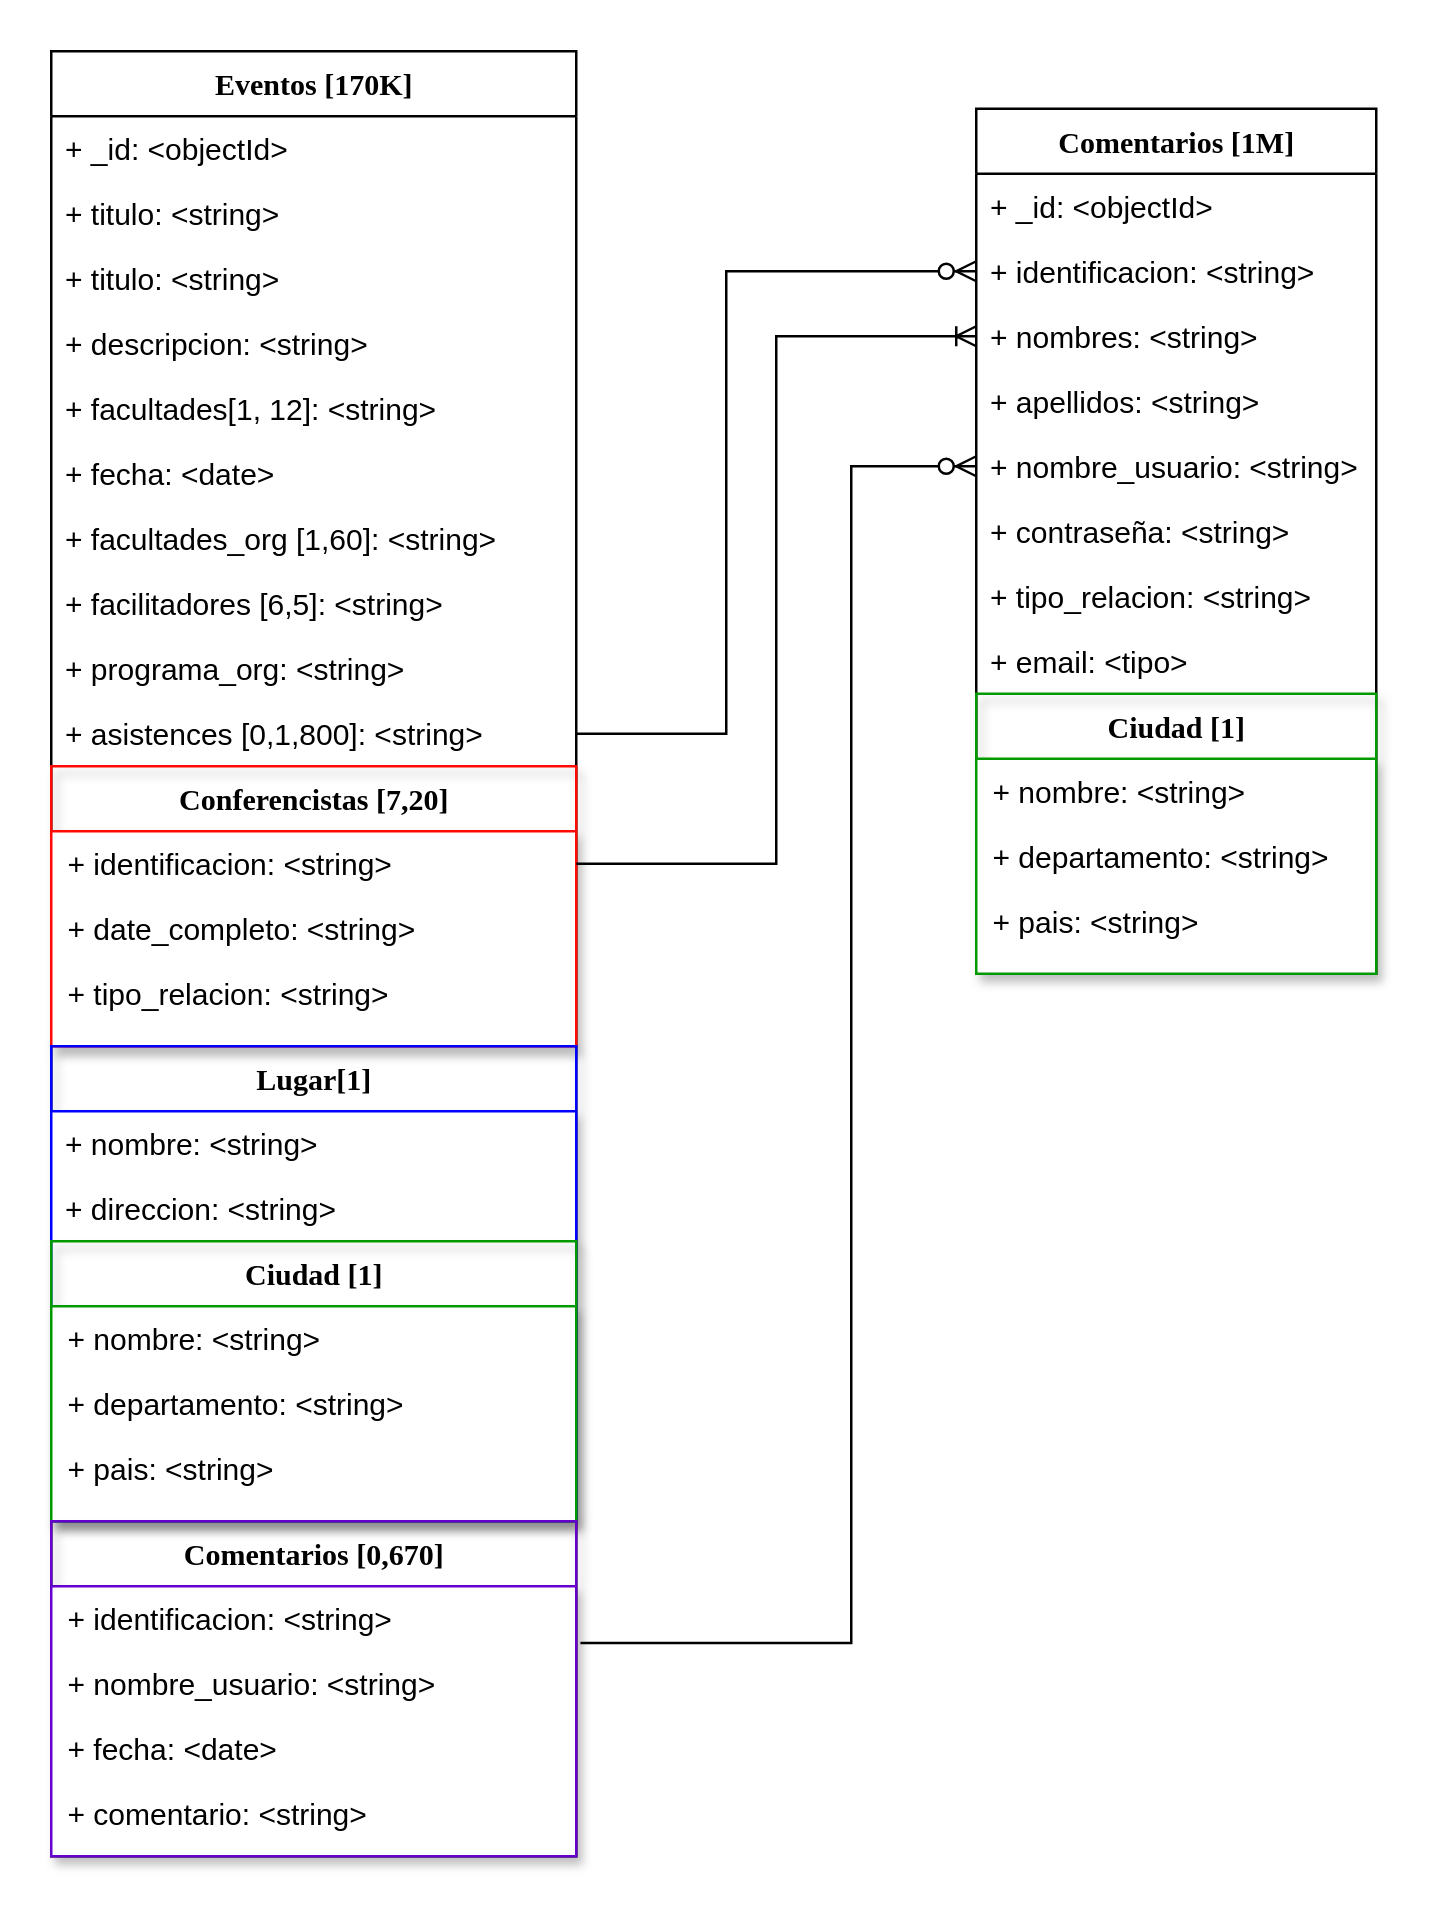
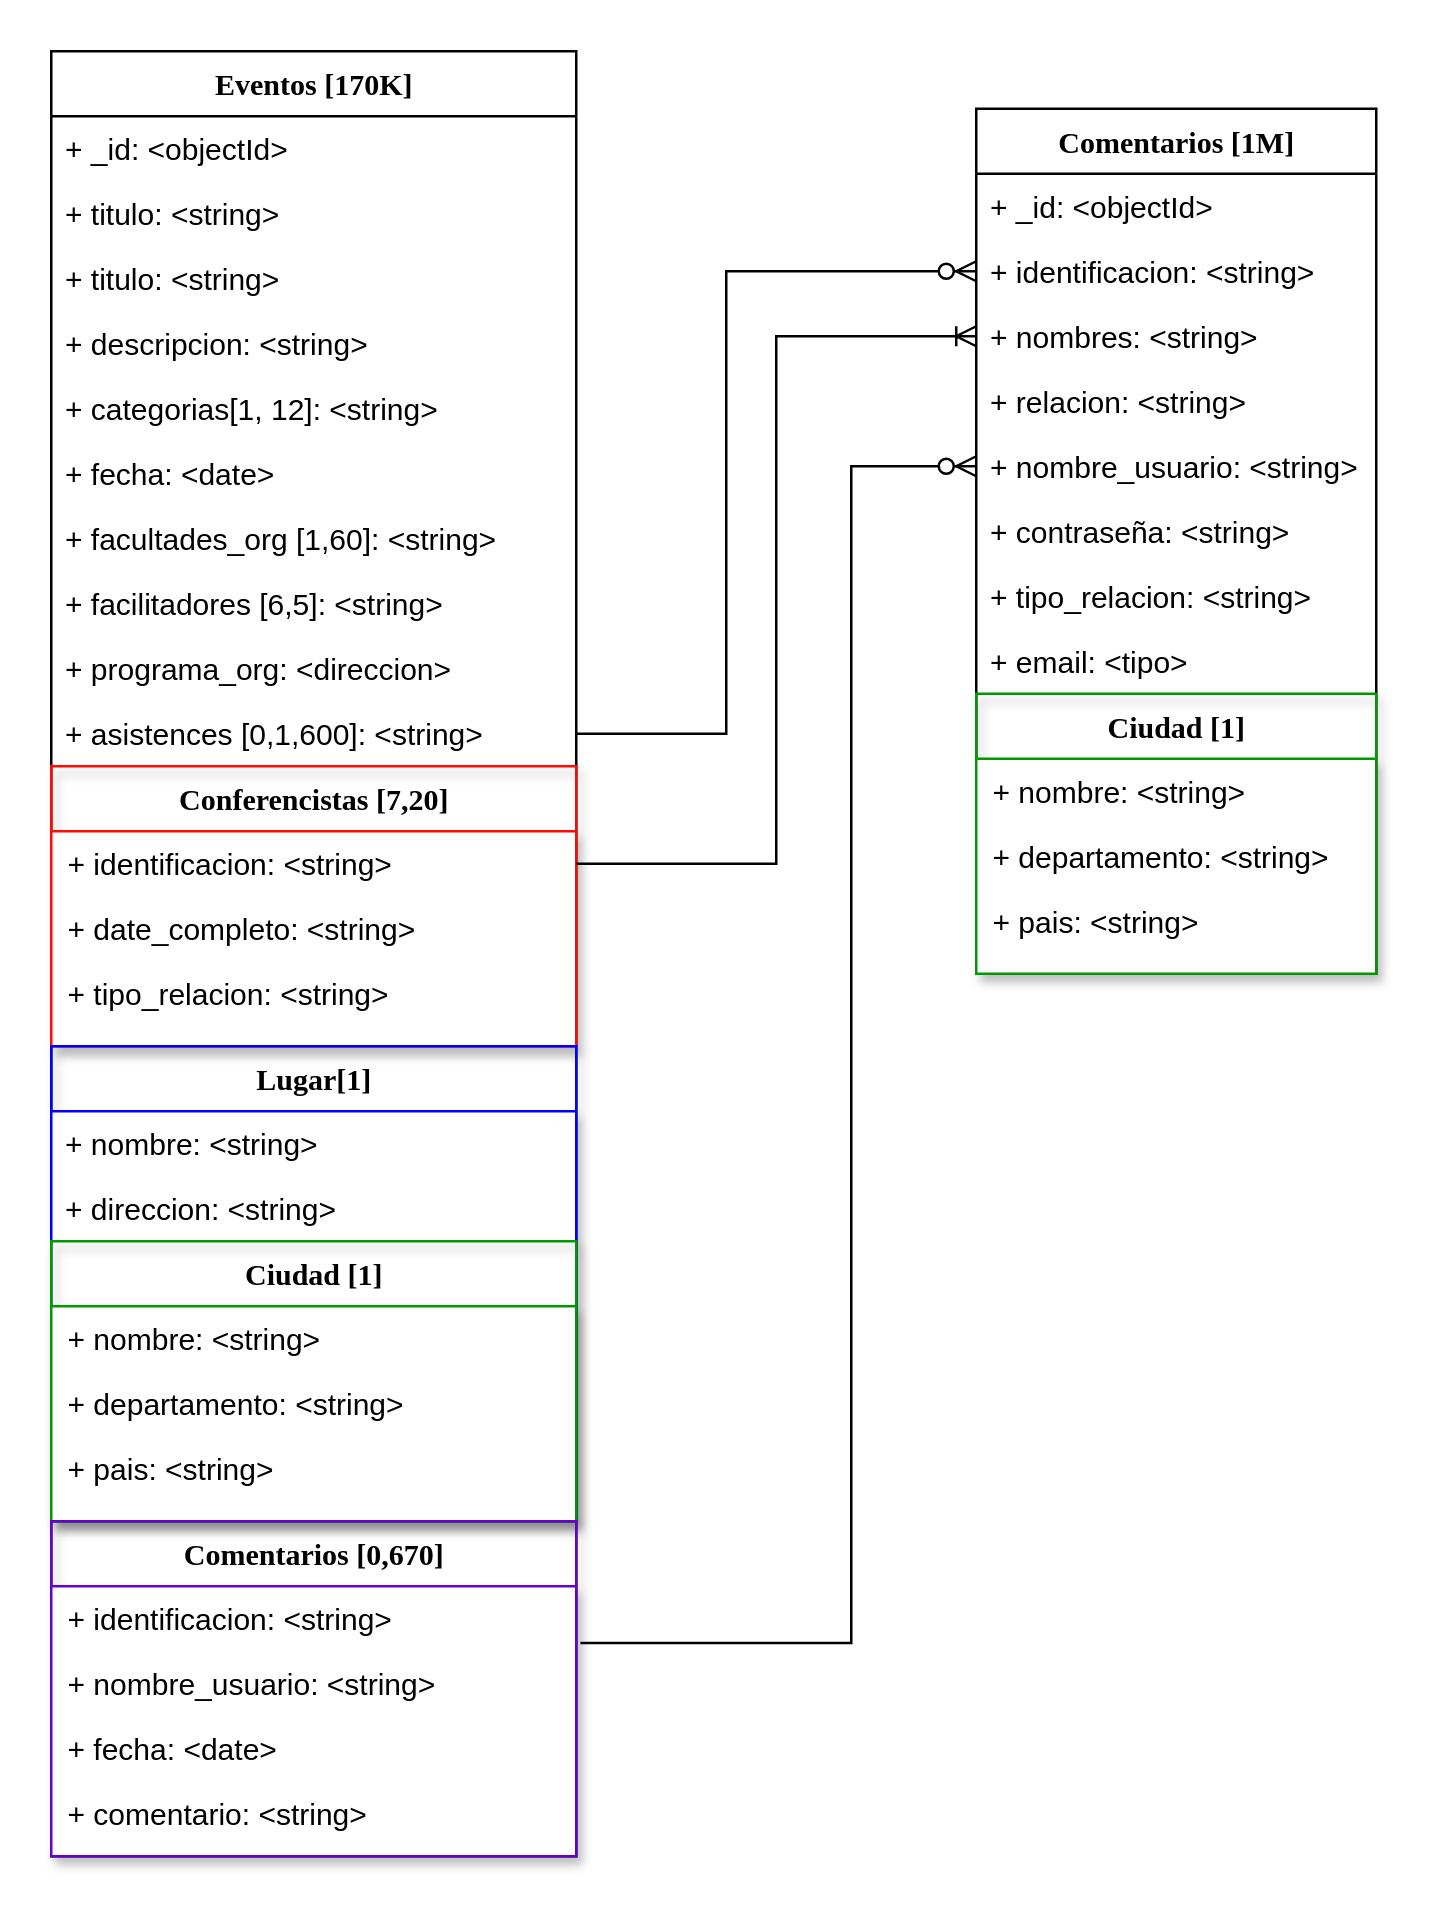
node "+ apellidos: <string>": label "+ apellidos: <string>" -> "+ relacion: <string>"
node "+ facultades[1, 12]: <string>": label "+ facultades[1, 12]: <string>" -> "+ categorias[1, 12]: <string>"
node "+ programa_org: <string>": label "+ programa_org: <string>" -> "+ programa_org: <direccion>"
node "+ asistences [0,1,800]: <string>": label "+ asistences [0,1,800]: <string>" -> "+ asistences [0,1,600]: <string>"
